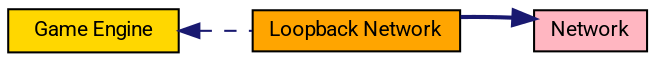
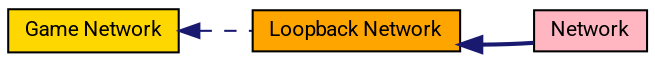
edge "Loopback Network" -> "Network": reversed
node "Game Engine": label "Game Engine" -> "Game Network"
